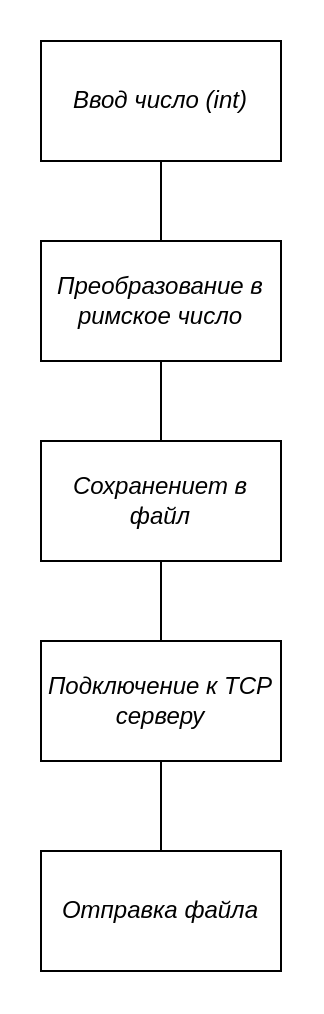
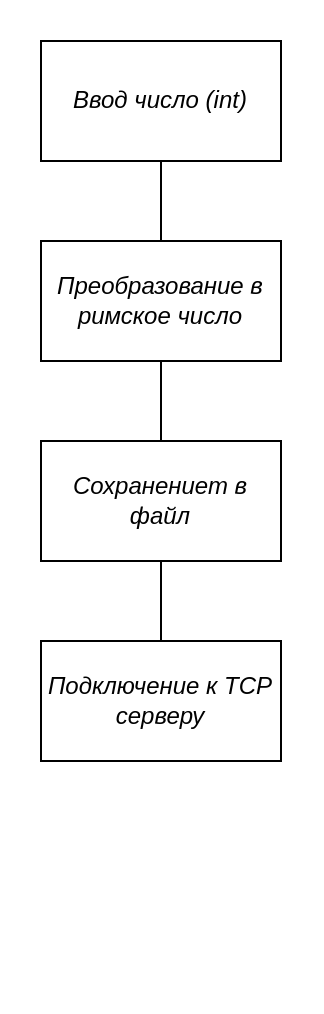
edge "Подключение к TCP серверу" -- "Отправка файла": removed
node "Отправка файла": removed
